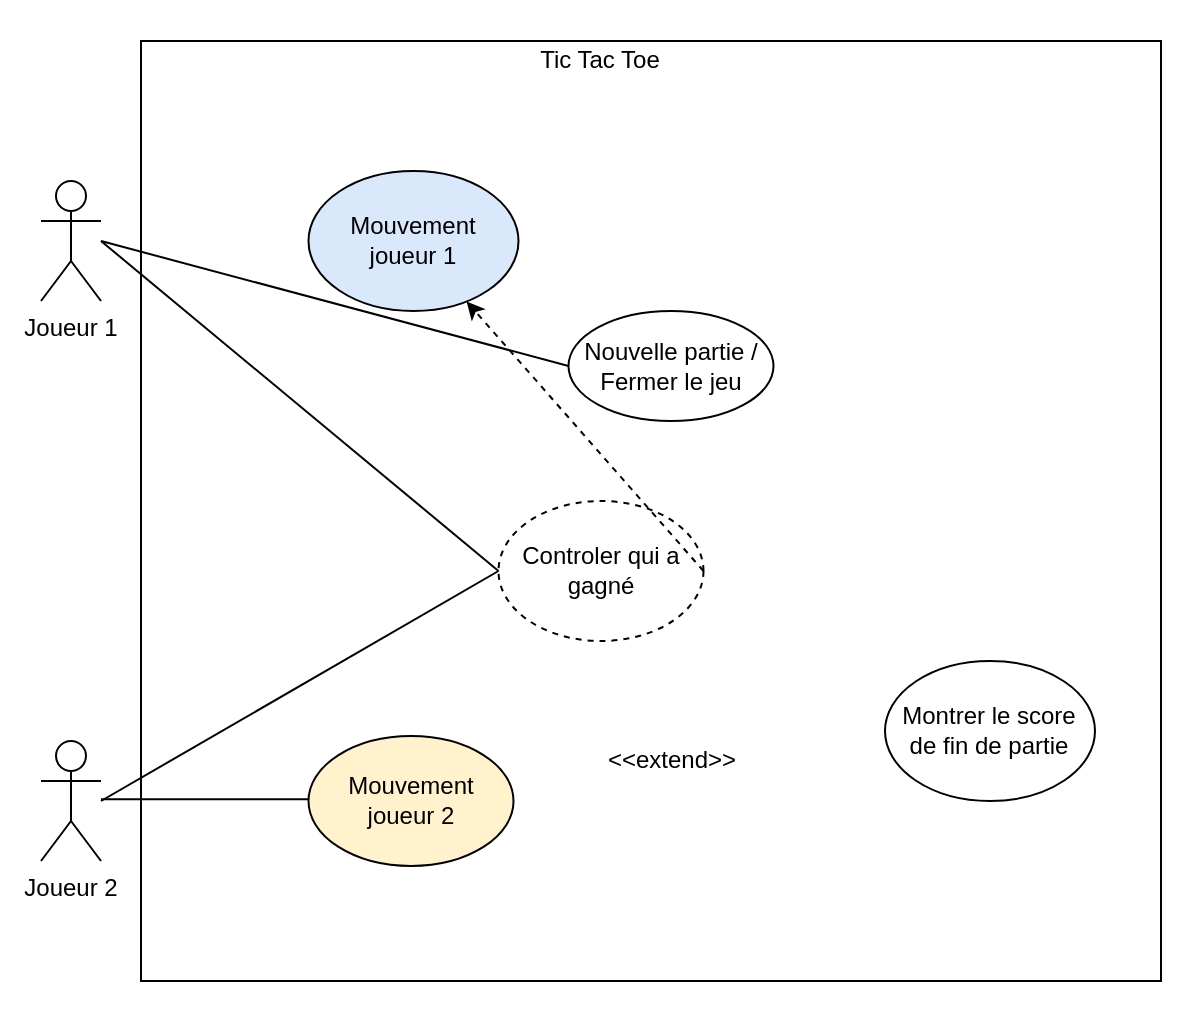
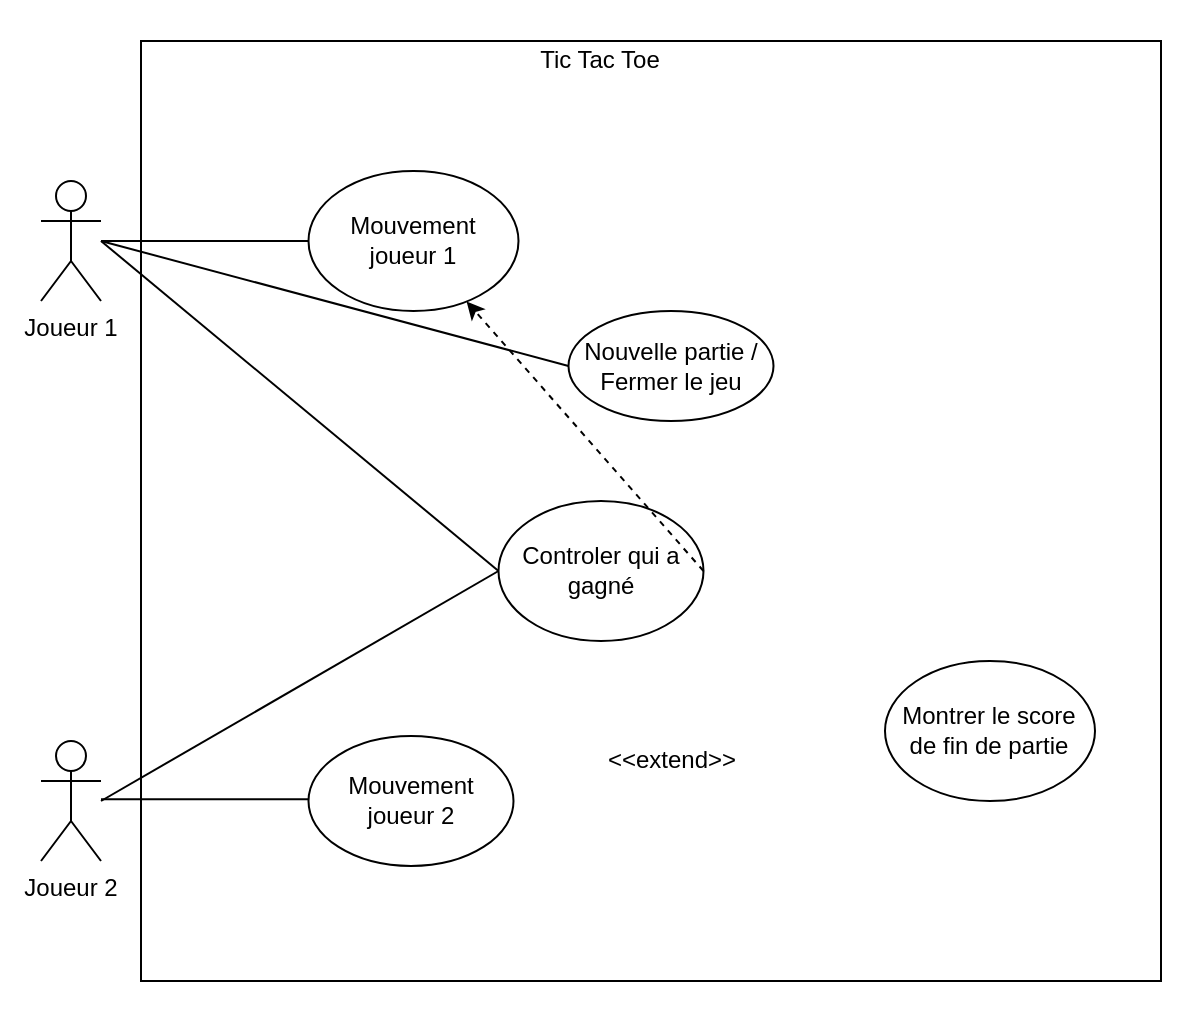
edge "Joueur 1" -- "Mouvement joueur 1": added
node "Mouvement joueur 1": fillcolor #dae8fc -> #ffffff
node "Controler qui a gagné": style dashed -> solid
node "Mouvement joueur 2": fillcolor #fff2cc -> #ffffff
